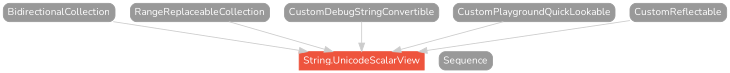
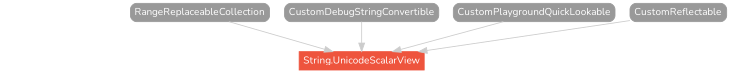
node "BidirectionalCollection": removed
node "Sequence": removed
